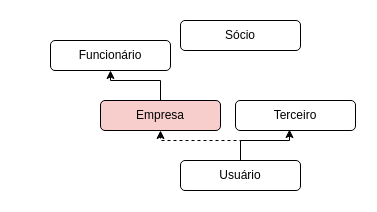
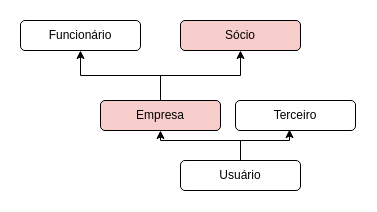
node "Sócio": fillcolor #ffffff -> #f8cecc
node "Funcionário": moved (111, 56) -> (81, 36)
edge "Empresa" -> "Sócio": added
edge "Usuário" -> "Empresa": style dashed -> solid
